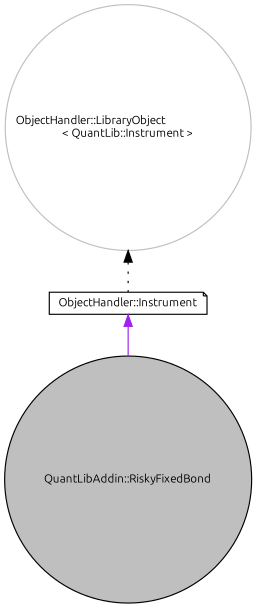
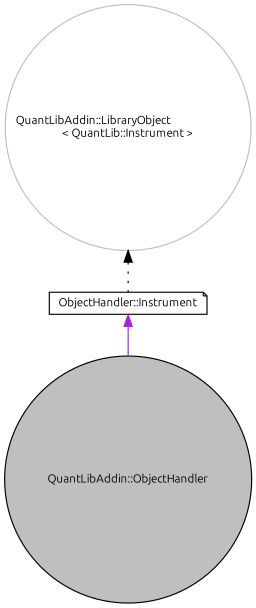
node "ObjectHandler::LibraryObject < QuantLib::Instrument >": label "ObjectHandler::LibraryObject < QuantLib::Instrument >" -> "QuantLibAddin::LibraryObject < QuantLib::Instrument >"
node "QuantLibAddin::RiskyFixedBond": label "QuantLibAddin::RiskyFixedBond" -> "QuantLibAddin::ObjectHandler"
